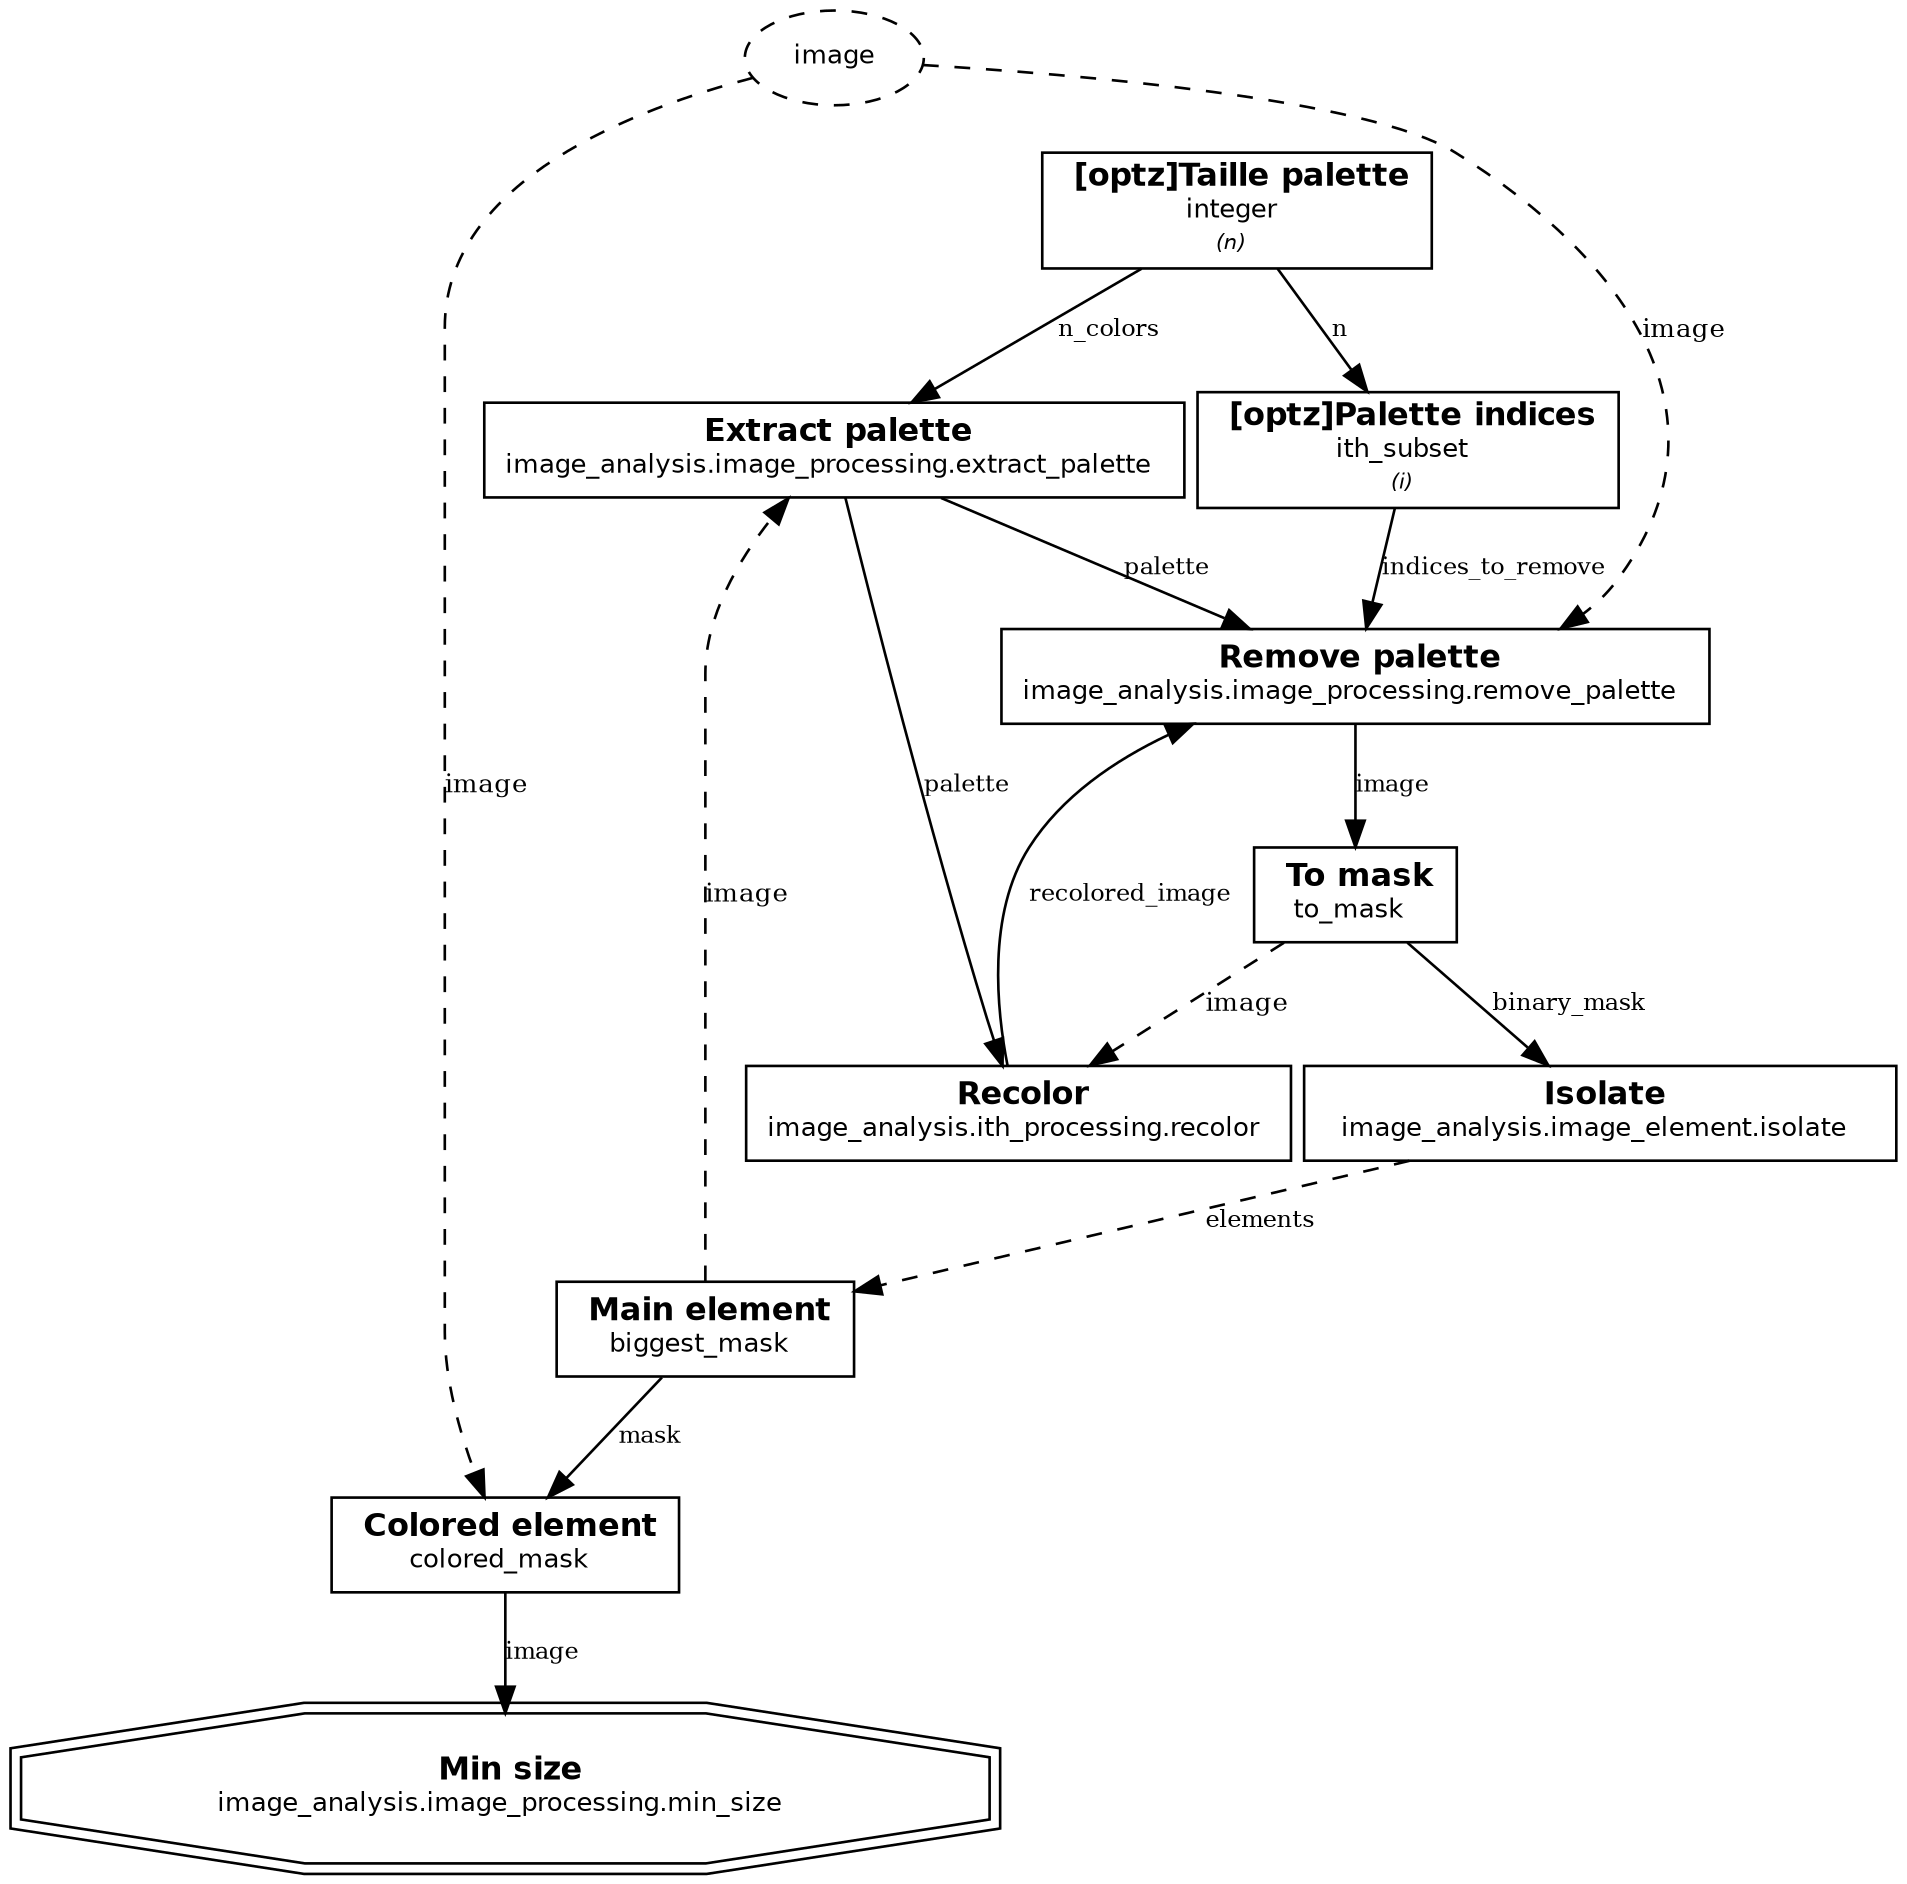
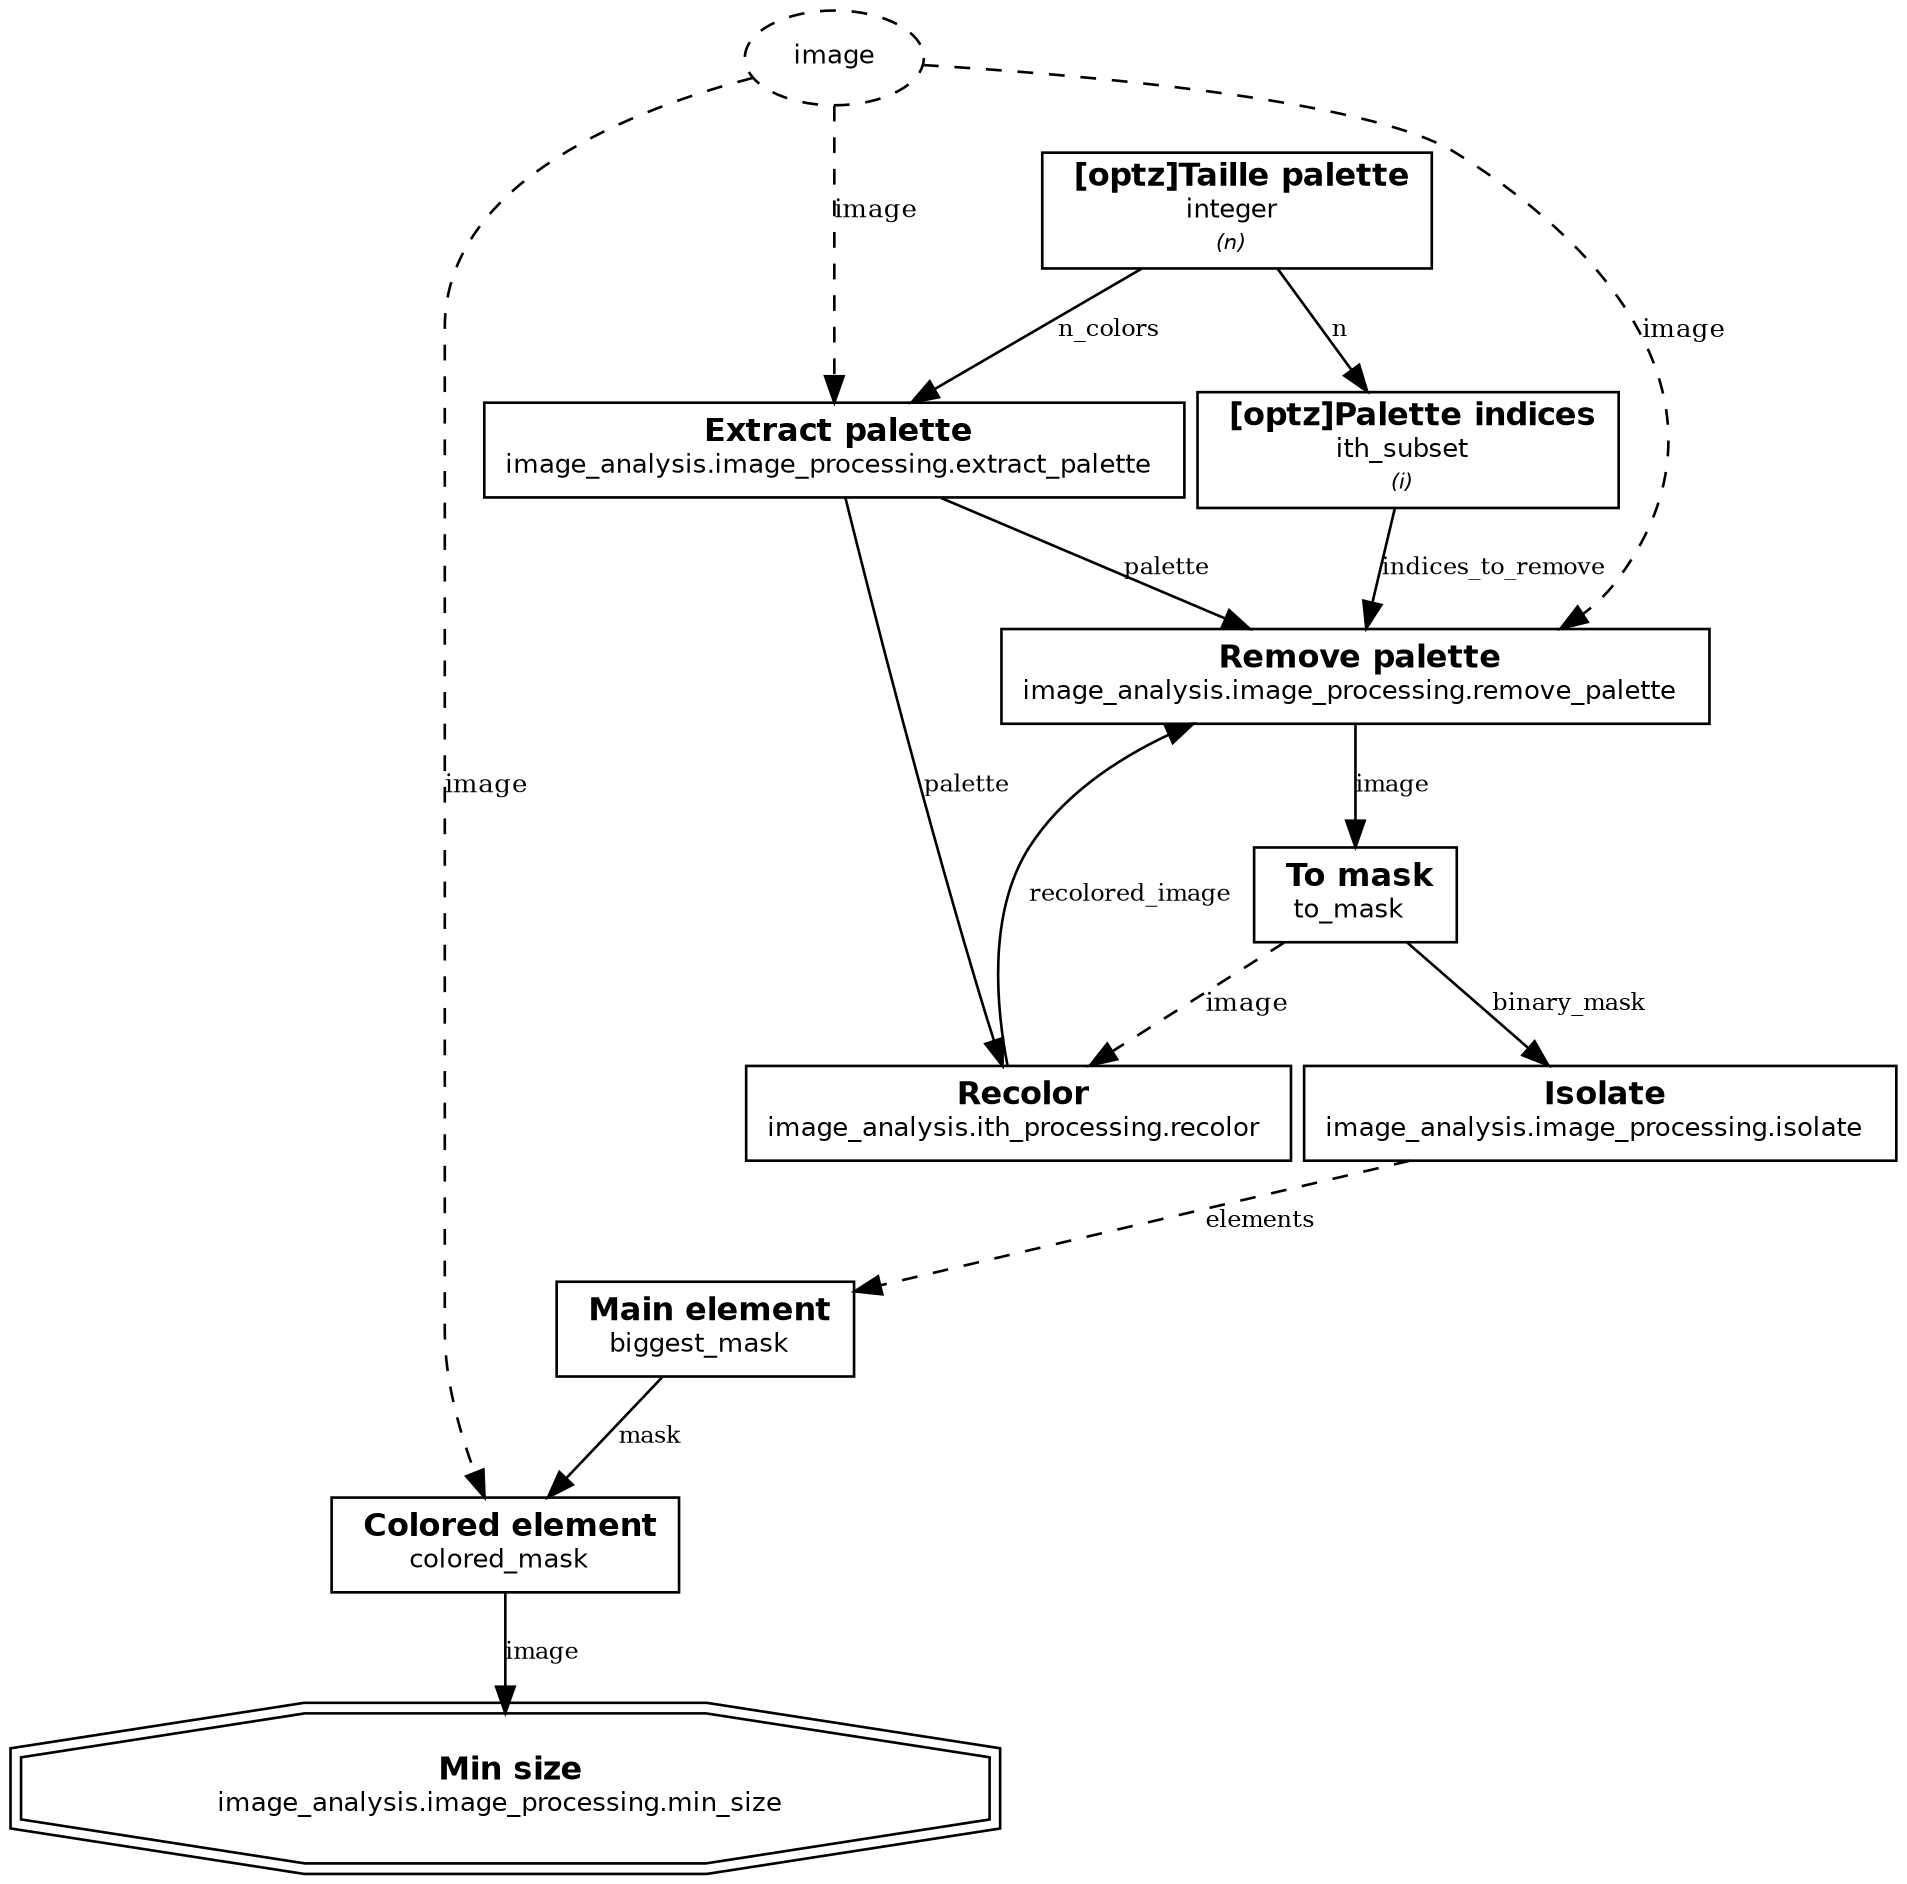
edge "Main element" -> "Extract palette": now "image" -> "Extract palette"
node "Isolate": text "image_analysis.image_element.isolate" -> "image_analysis.image_processing.isolate"
